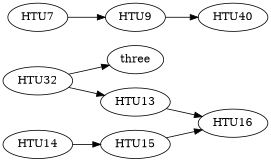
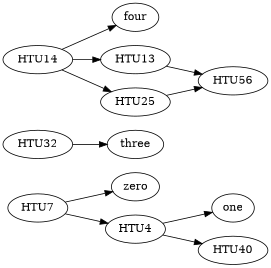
node "HTU9": label "HTU9" -> "HTU4"
node "four": added
edge "HTU32" -> "HTU13": now "HTU14" -> "HTU13"
node "HTU16": label "HTU16" -> "HTU56"
node "HTU15": label "HTU15" -> "HTU25"
node "zero": added
node "one": added
